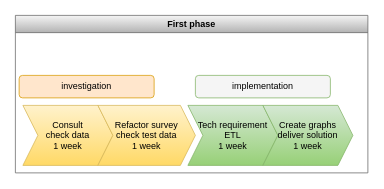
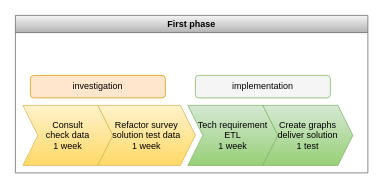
node "investigation": moved (87, 87) -> (98, 87)
node "Refactor survey check test data 1 week": label "Refactor survey check test data 1 week" -> "Refactor survey solution test data 1 week"
node "Create graphs deliver solution 1 week": label "Create graphs deliver solution 1 week" -> "Create graphs deliver solution 1 test"
